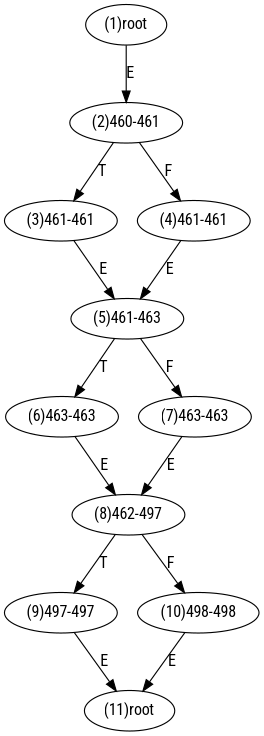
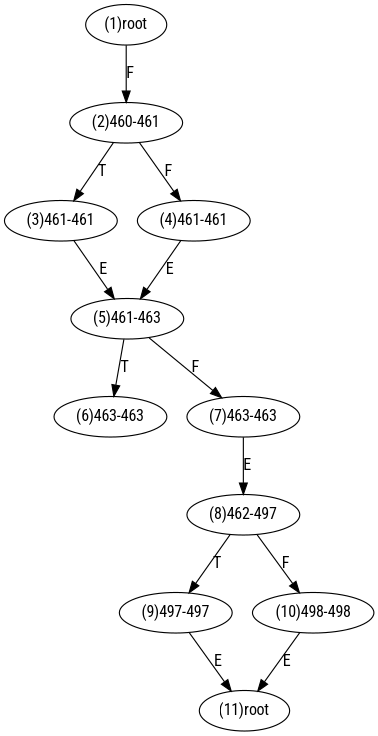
edge "(1)root" -> "(2)460-461": label "E" -> "F"
edge "(6)463-463" -> "(8)462-497": removed, label "E"
